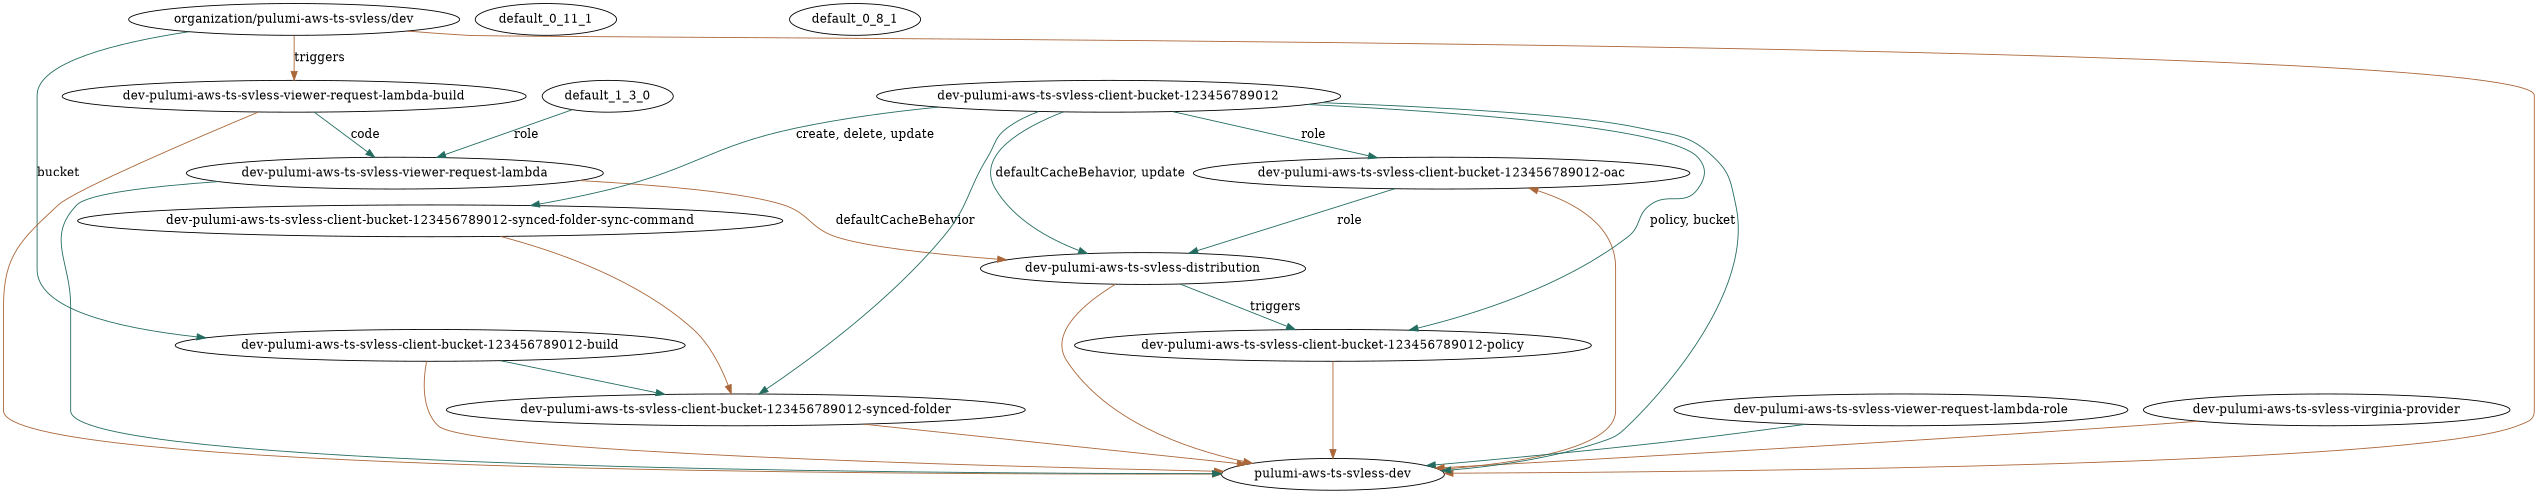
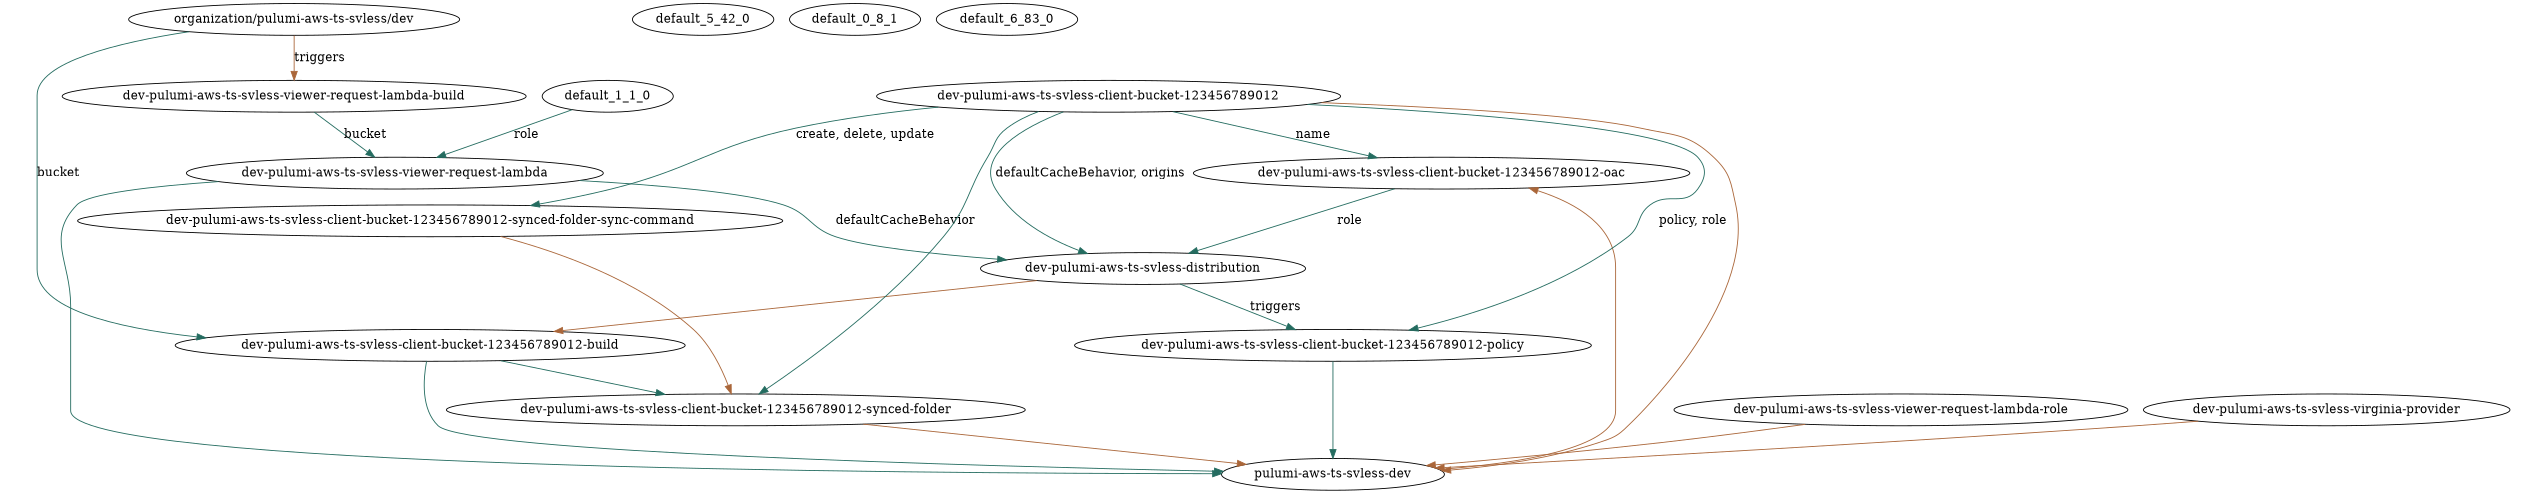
node "default_0_11_1": removed
node "default_5_42_0": added
node "default_6_83_0": added
edge "organization/pulumi-aws-ts-svless/dev" -> "pulumi-aws-ts-svless-dev": removed
node "default_1_3_0": label "default_1_3_0" -> "default_1_1_0"
edge "dev-pulumi-aws-ts-svless-viewer-request-lambda-build" -> "dev-pulumi-aws-ts-svless-viewer-request-lambda": label "code" -> "bucket"
edge "dev-pulumi-aws-ts-svless-client-bucket-123456789012" -> "dev-pulumi-aws-ts-svless-client-bucket-123456789012-oac": label "role" -> "name"
edge "dev-pulumi-aws-ts-svless-client-bucket-123456789012" -> "dev-pulumi-aws-ts-svless-distribution": label "defaultCacheBehavior, update" -> "defaultCacheBehavior, origins"
edge "dev-pulumi-aws-ts-svless-client-bucket-123456789012" -> "pulumi-aws-ts-svless-dev": color #246c60 -> #aa6639
edge "dev-pulumi-aws-ts-svless-viewer-request-lambda" -> "dev-pulumi-aws-ts-svless-distribution": color #aa6639 -> #246c60
edge "dev-pulumi-aws-ts-svless-client-bucket-123456789012" -> "dev-pulumi-aws-ts-svless-client-bucket-123456789012-policy": label "policy, bucket" -> "policy, role"
edge "dev-pulumi-aws-ts-svless-distribution" -> "pulumi-aws-ts-svless-dev": now "dev-pulumi-aws-ts-svless-distribution" -> "dev-pulumi-aws-ts-svless-client-bucket-123456789012-build"
edge "dev-pulumi-aws-ts-svless-client-bucket-123456789012-policy" -> "pulumi-aws-ts-svless-dev": color #aa6639 -> #246c60
edge "dev-pulumi-aws-ts-svless-viewer-request-lambda-role" -> "pulumi-aws-ts-svless-dev": color #246c60 -> #aa6639
edge "dev-pulumi-aws-ts-svless-viewer-request-lambda-build" -> "pulumi-aws-ts-svless-dev": removed
edge "dev-pulumi-aws-ts-svless-client-bucket-123456789012-build" -> "pulumi-aws-ts-svless-dev": color #aa6639 -> #246c60
